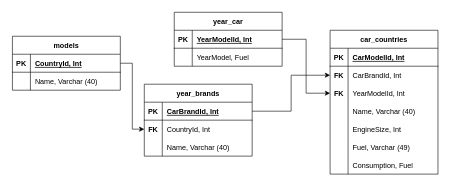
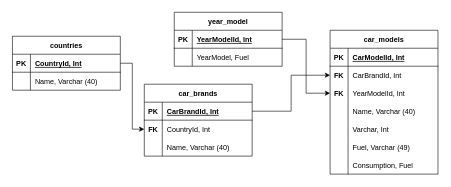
node "year_car": label "year_car" -> "year_model"
node "car_countries": label "car_countries" -> "car_models"
node "models": label "models" -> "countries"
node "year_brands": label "year_brands" -> "car_brands"
node "EngineSize, Int": label "EngineSize, Int" -> "Varchar, Int"
